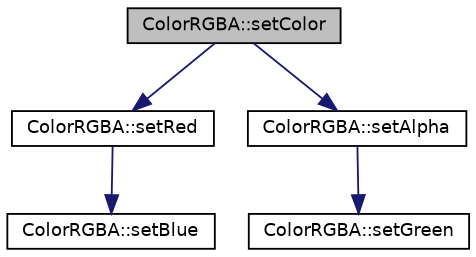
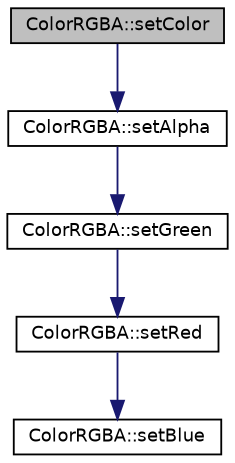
edge "ColorRGBA::setColor" -> "ColorRGBA::setRed": now "ColorRGBA::setGreen" -> "ColorRGBA::setRed"
